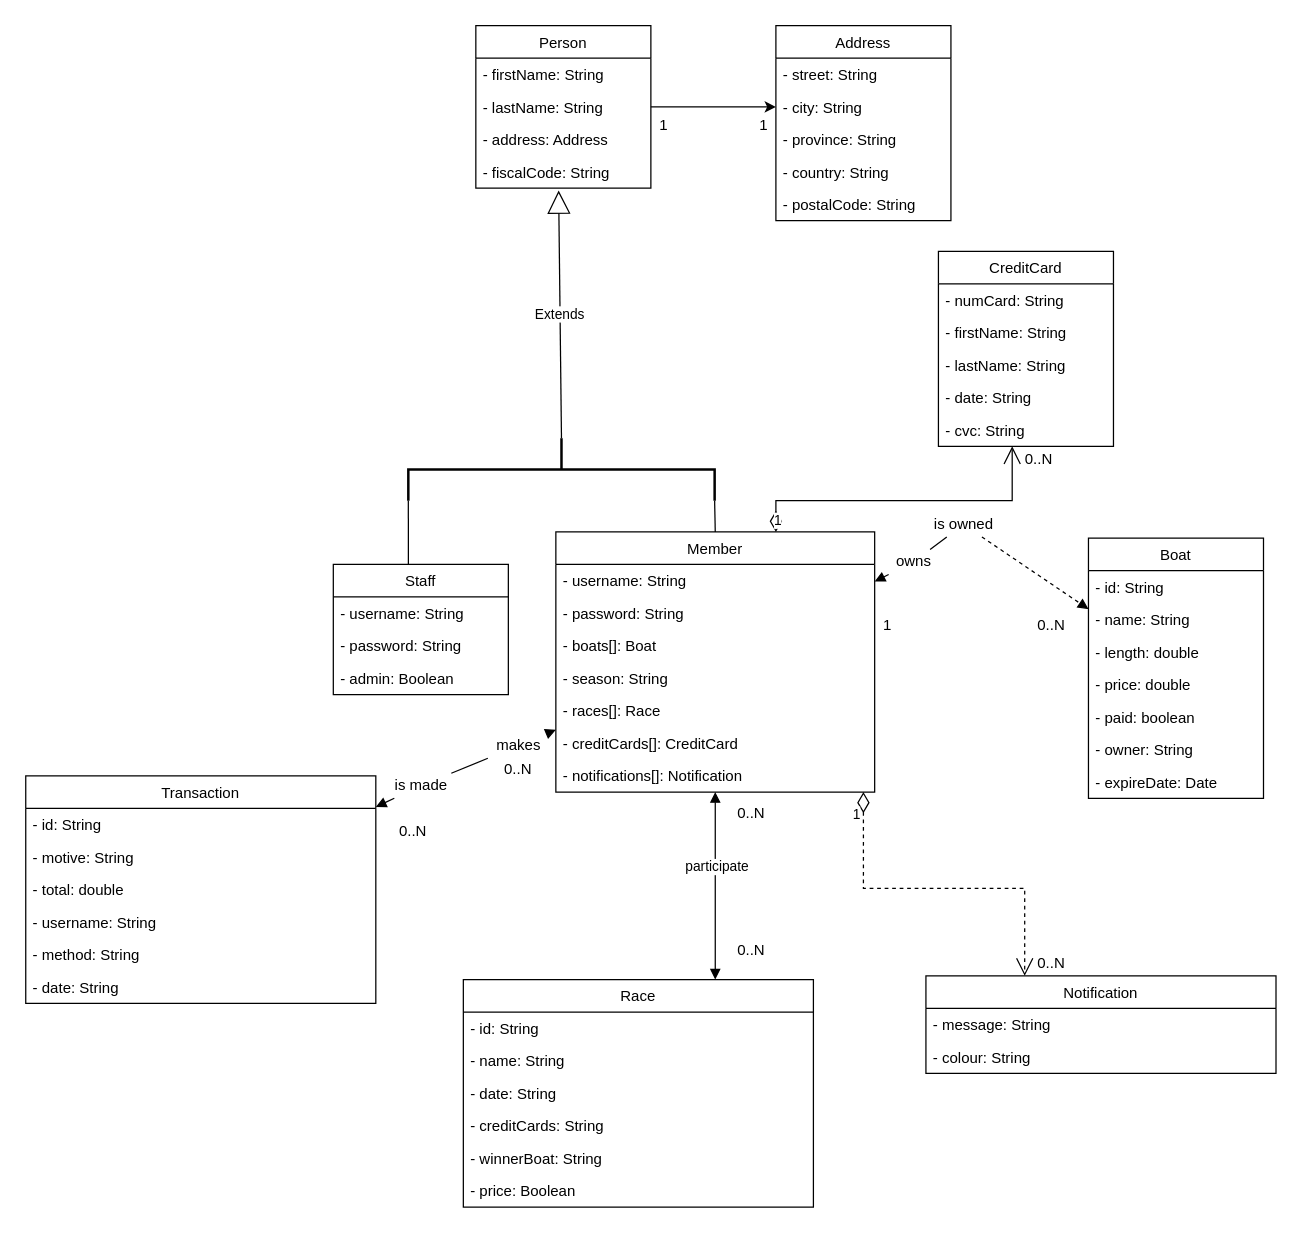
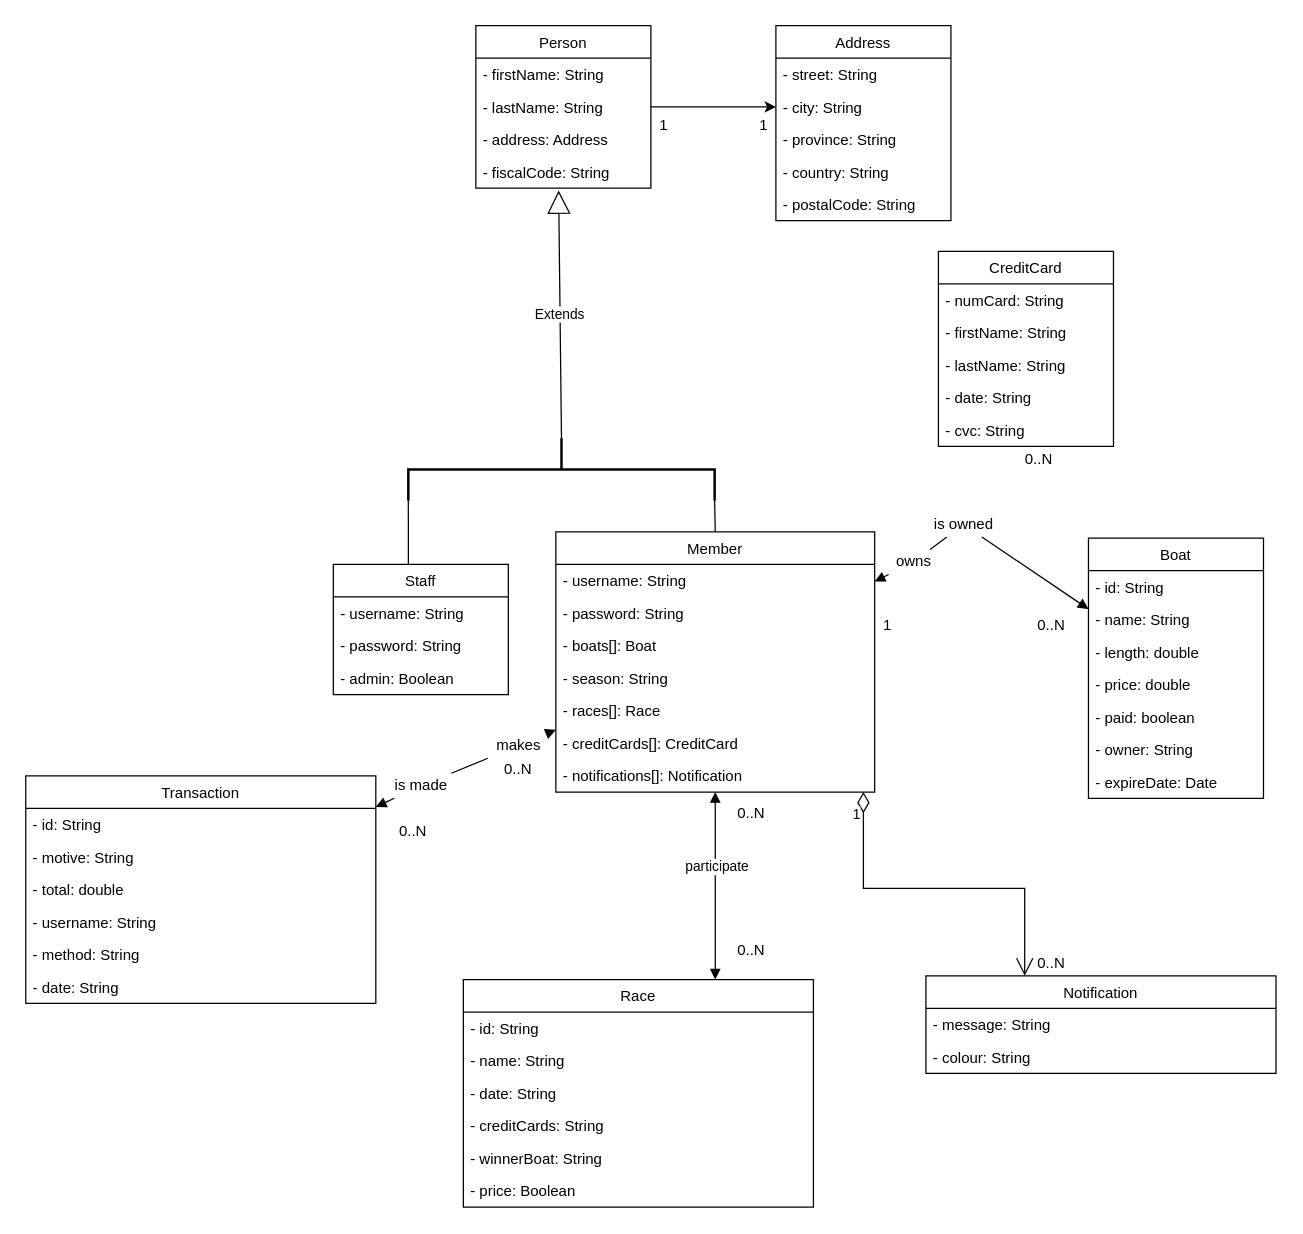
edge "CreditCard" -- "Member": removed, label "1"
edge "is owned" -> "Boat": style dashed -> solid
edge "Member" -- "Notification": style dashed -> solid
